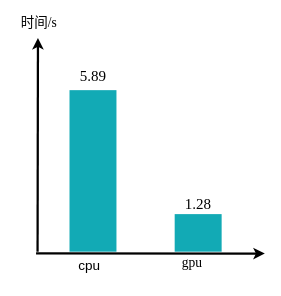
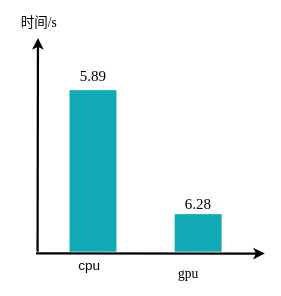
node "1.28": label "1.28" -> "6.28"
node "gpu": moved (191, 264) -> (188, 275)
